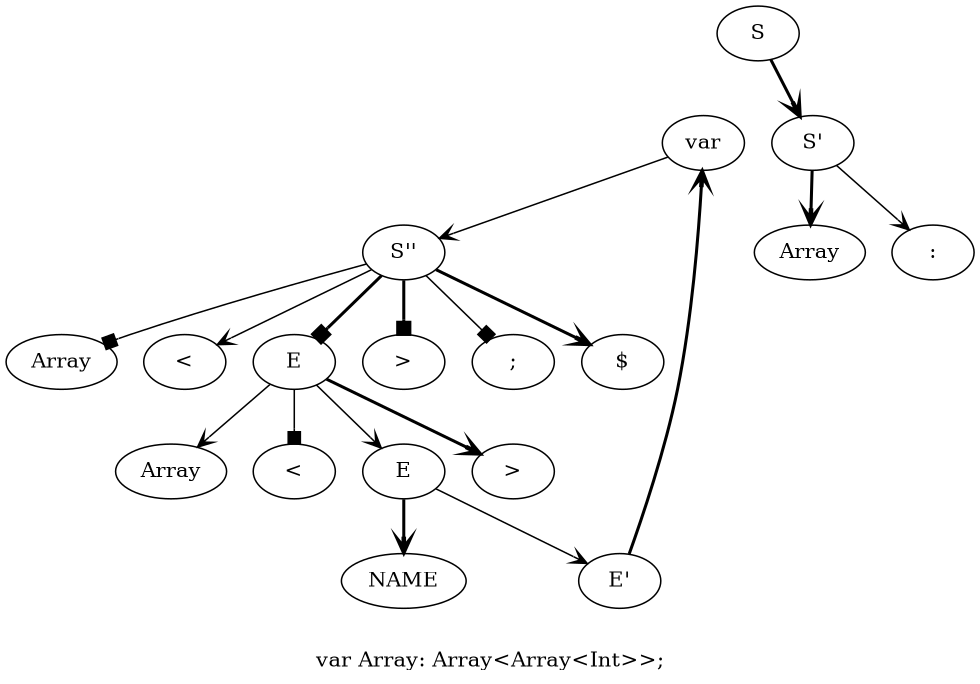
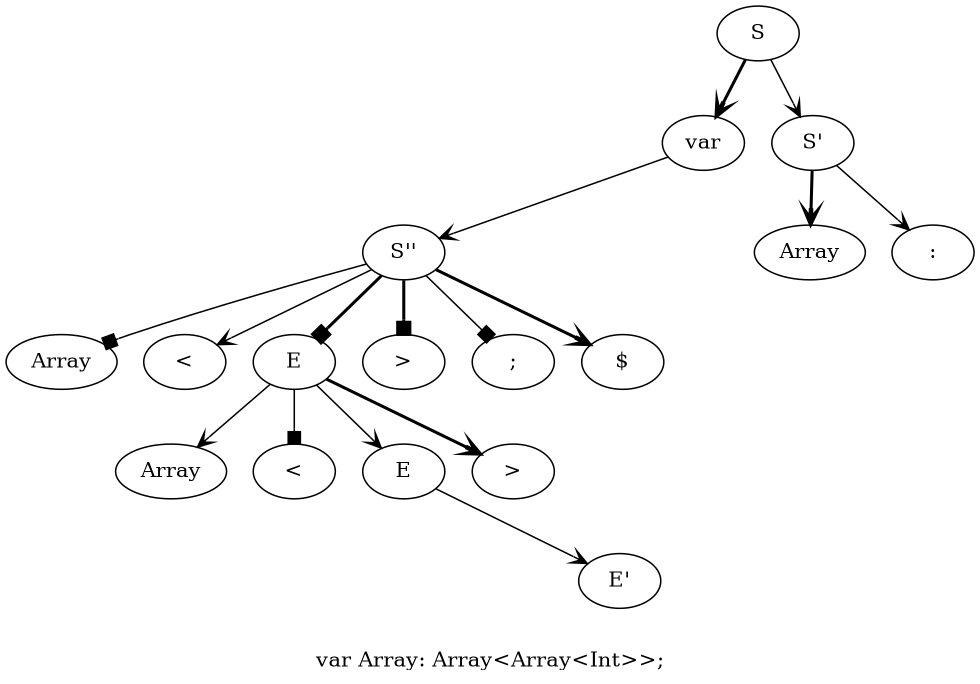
edge "S" -> "S'": style bold -> solid
edge "E'" -> "var": now "S" -> "var"
node "NAME": removed
